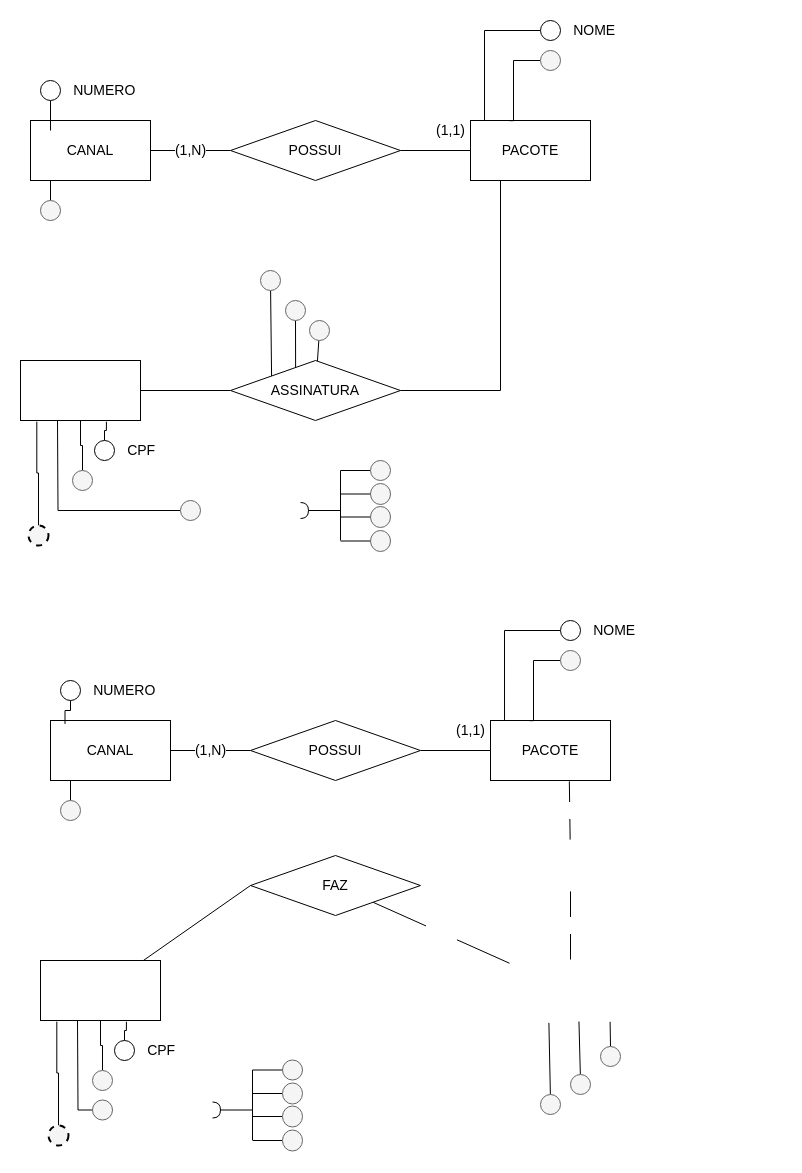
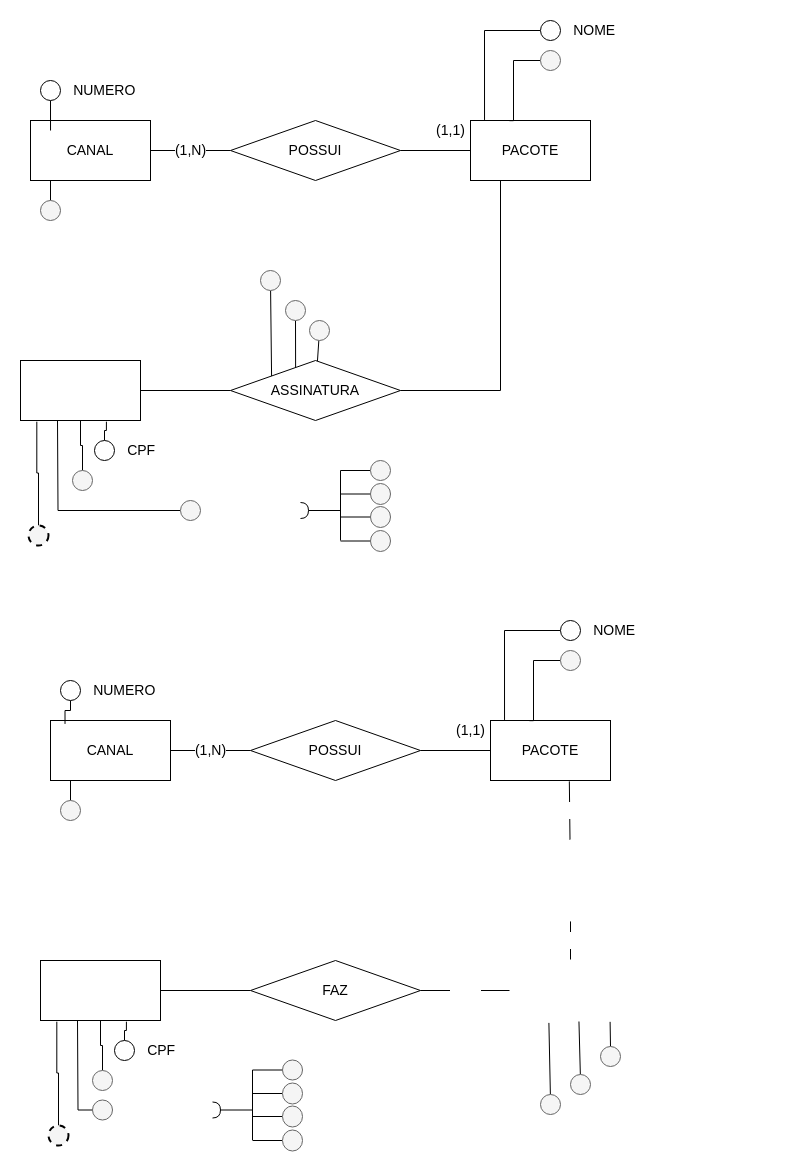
node "POSSUI_ASS": size 220x50 -> 220x80
node "FAZ": moved (336, 886) -> (336, 991)
